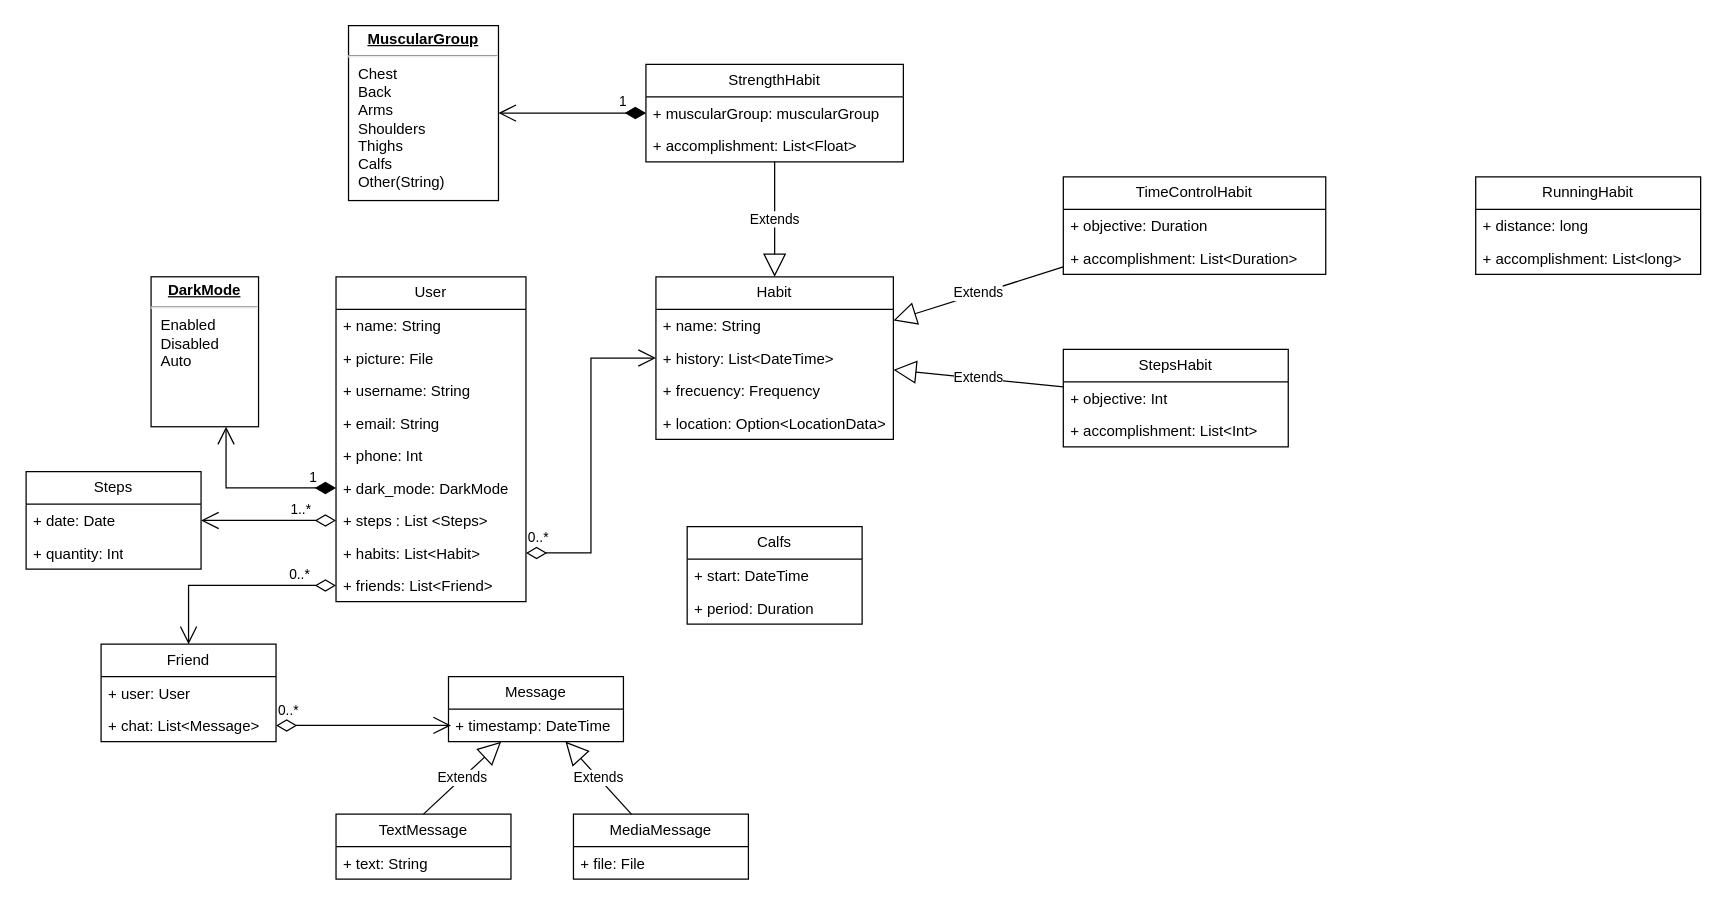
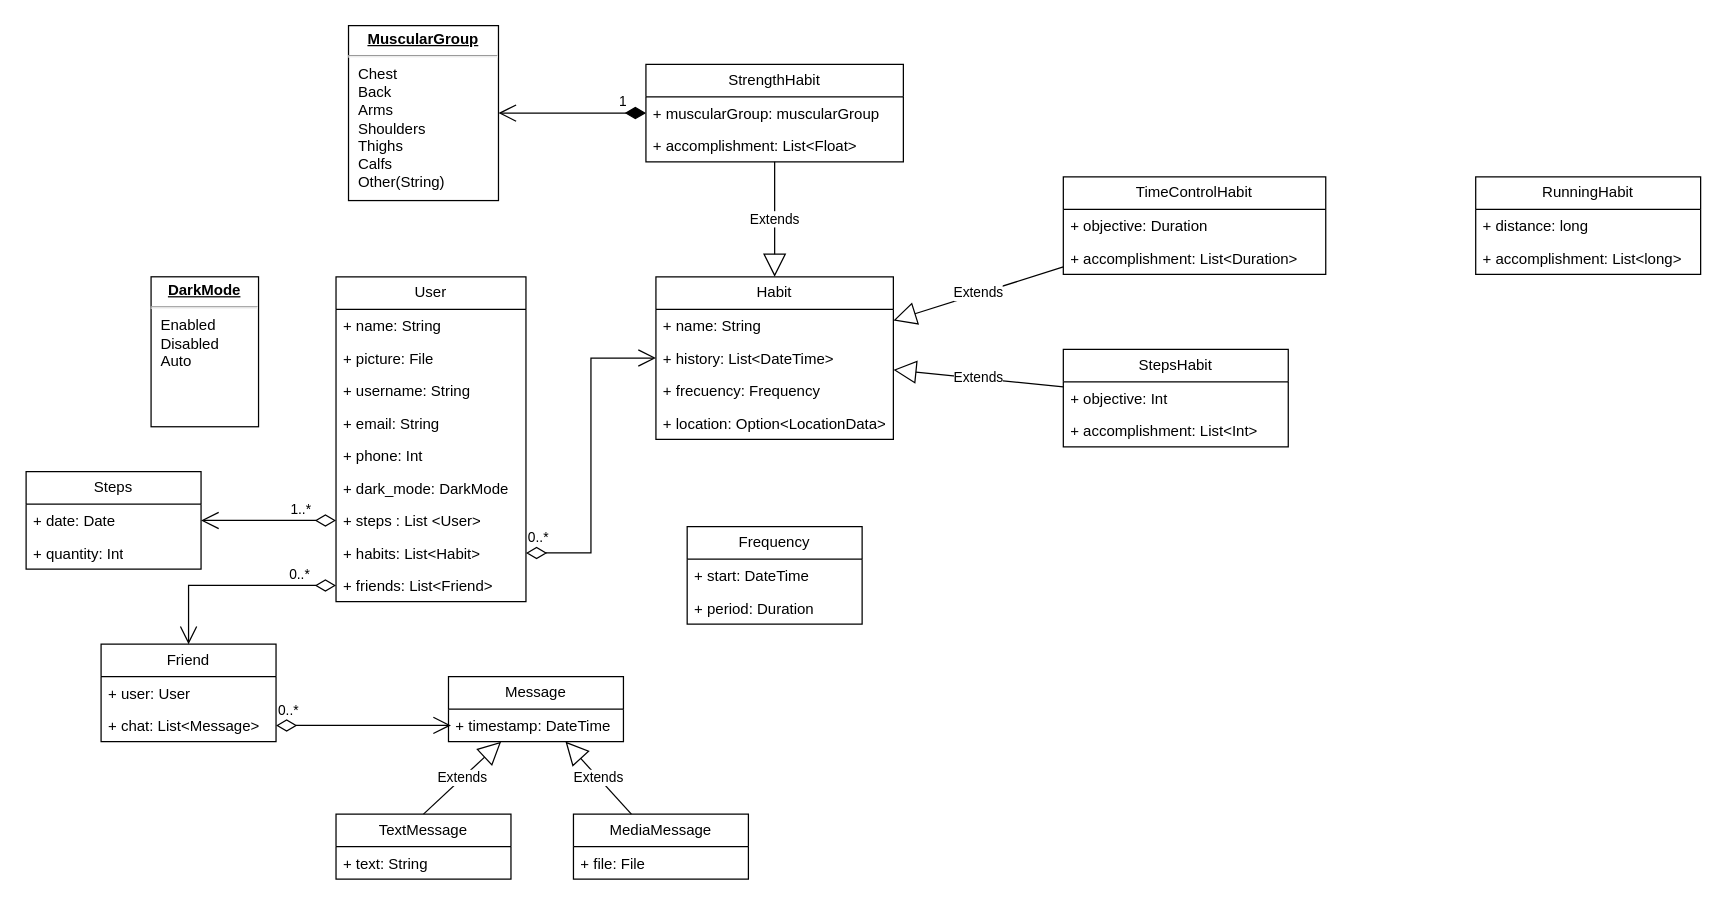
edge "DarkMode Enabled Disabled Auto" -- "+ dark_mode: DarkMode": removed, label "1"
node "+ steps : List <Steps>": label "+ steps : List <Steps>" -> "+ steps : List <User>"
node "Calfs": label "Calfs" -> "Frequency"
